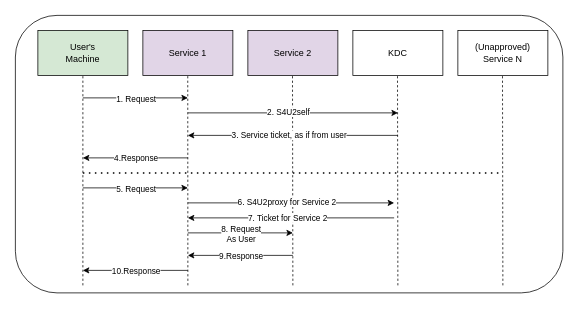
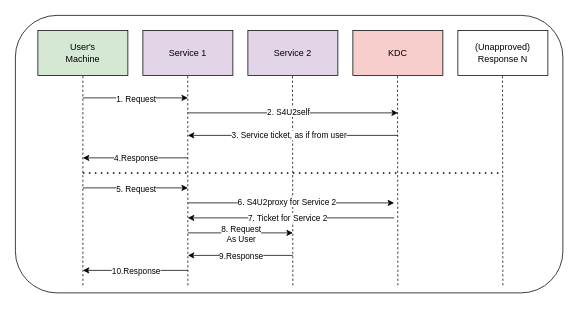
node "KDC": fillcolor #ffffff -> #f8cecc
node "(Unapproved) Service N": label "(Unapproved) Service N" -> "(Unapproved) Response N"
